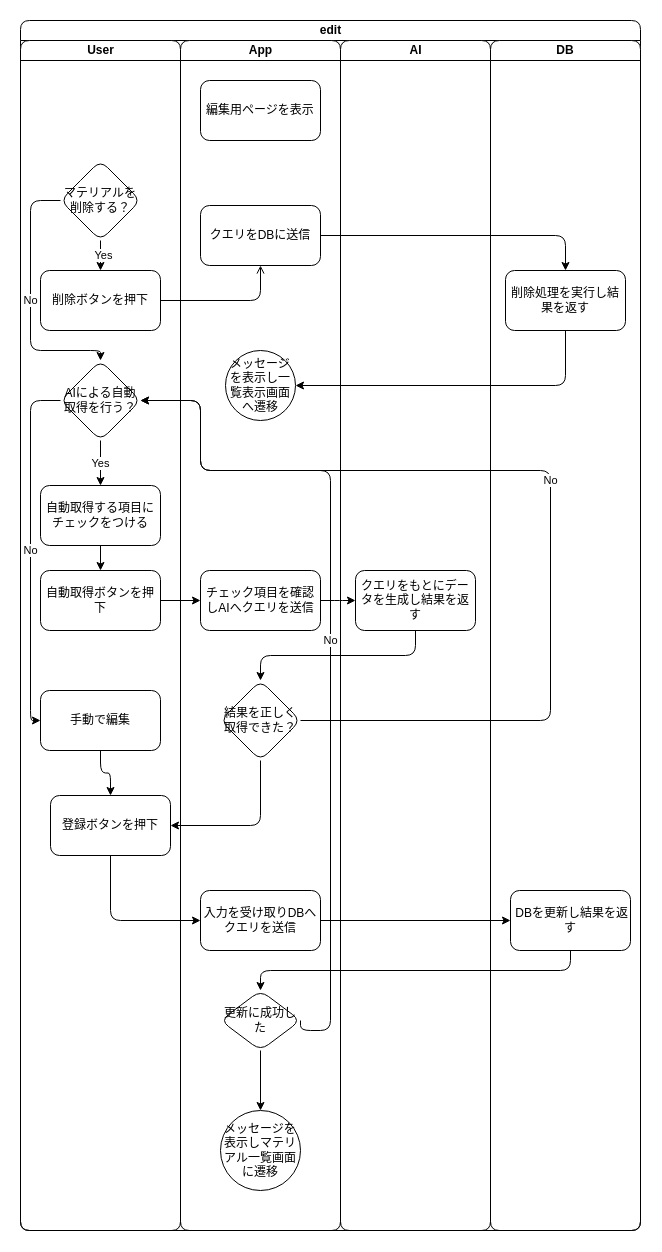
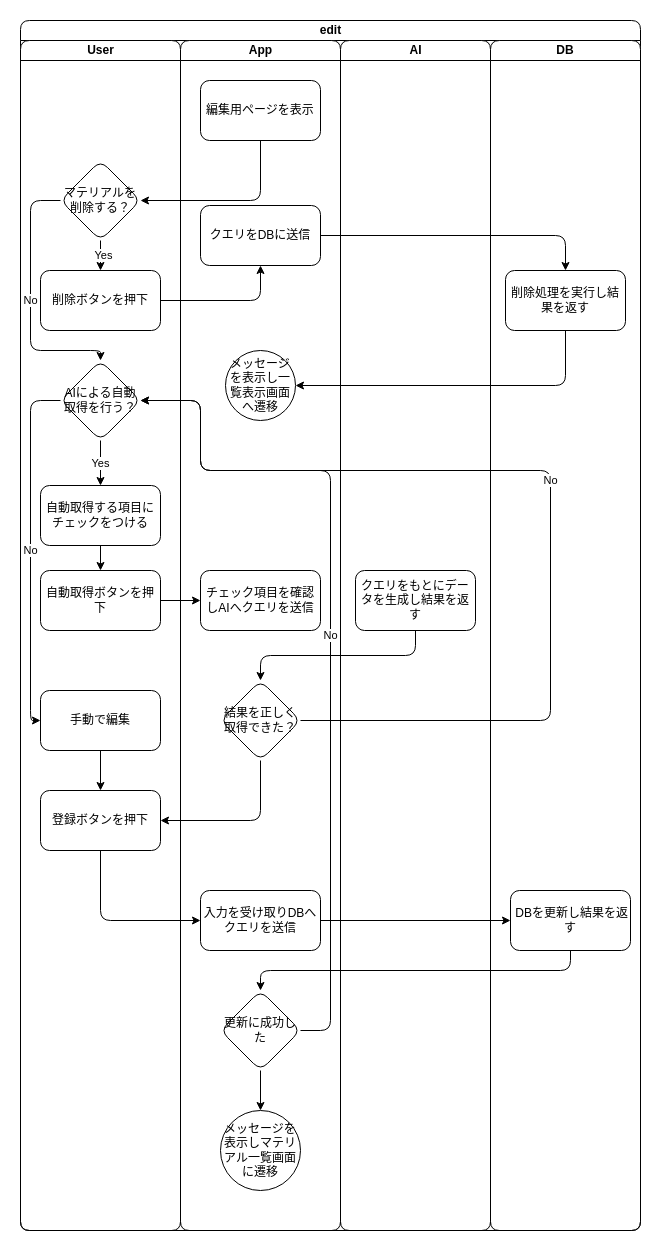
edge "編集用ページを表示" -> "マテリアルを削除する？": added
edge "削除ボタンを押下" -> "クエリをDBに送信": arrowhead open -> classic
edge "チェック項目を確認しAIへクエリを送信" -> "クエリをもとにデータを生成し結果を返す": removed
node "登録ボタンを押下": moved (111, 826) -> (101, 821)
node "更新に成功した": size 80x60 -> 80x80
